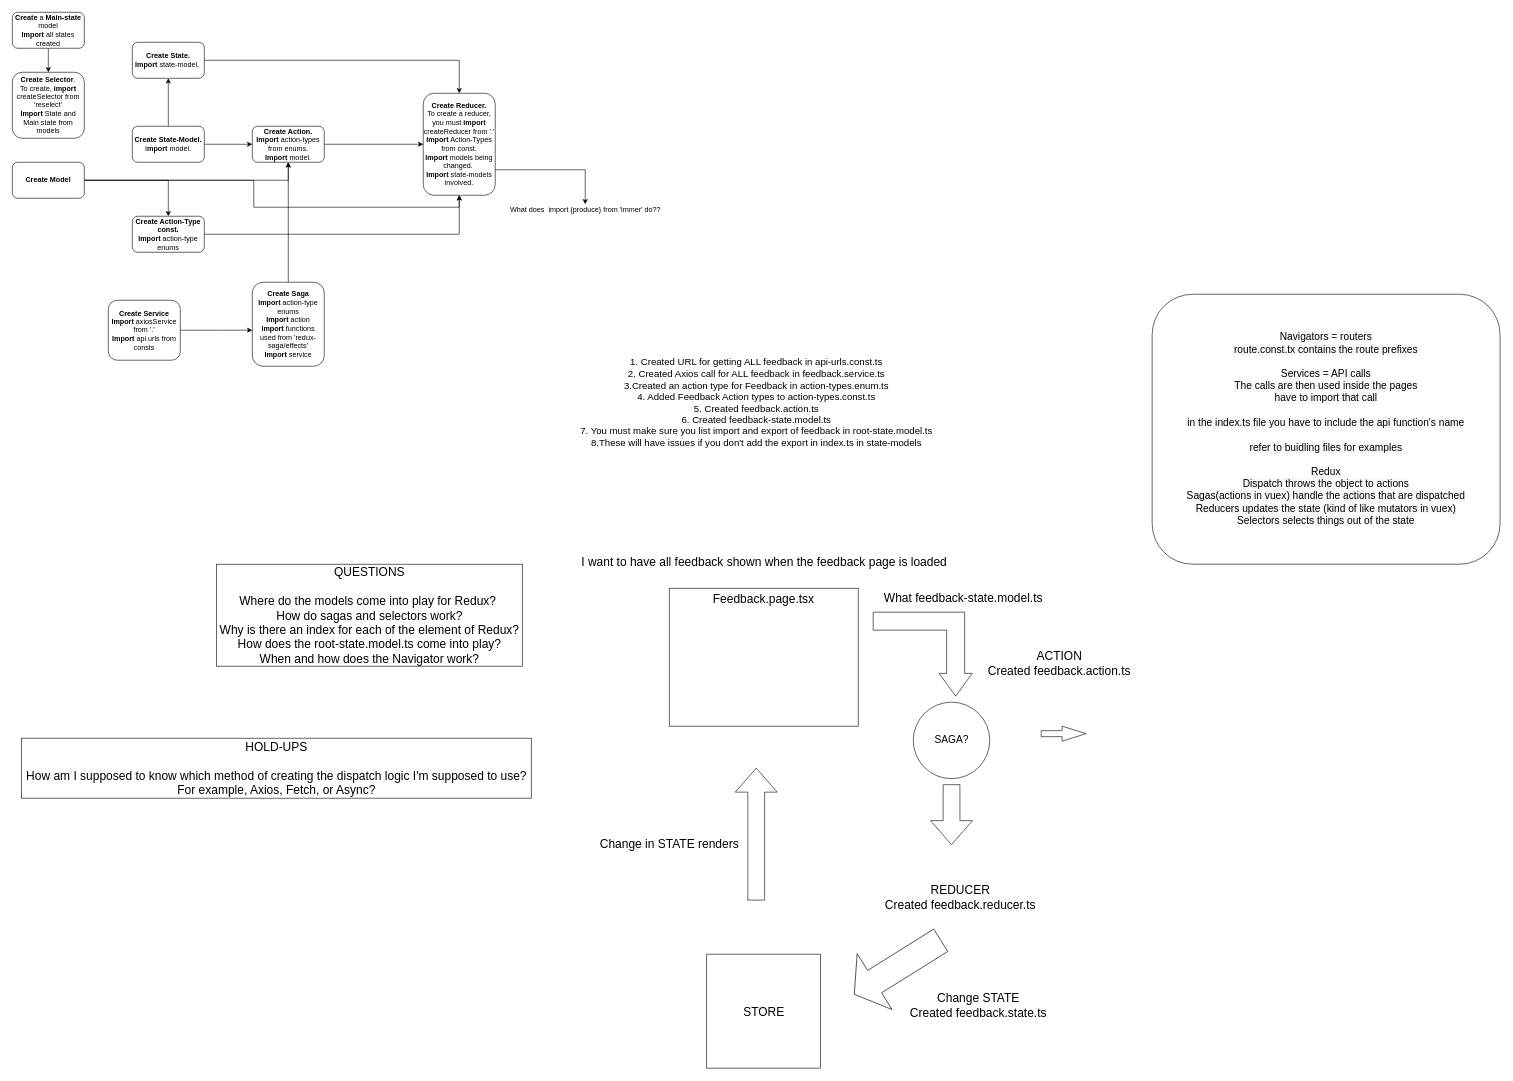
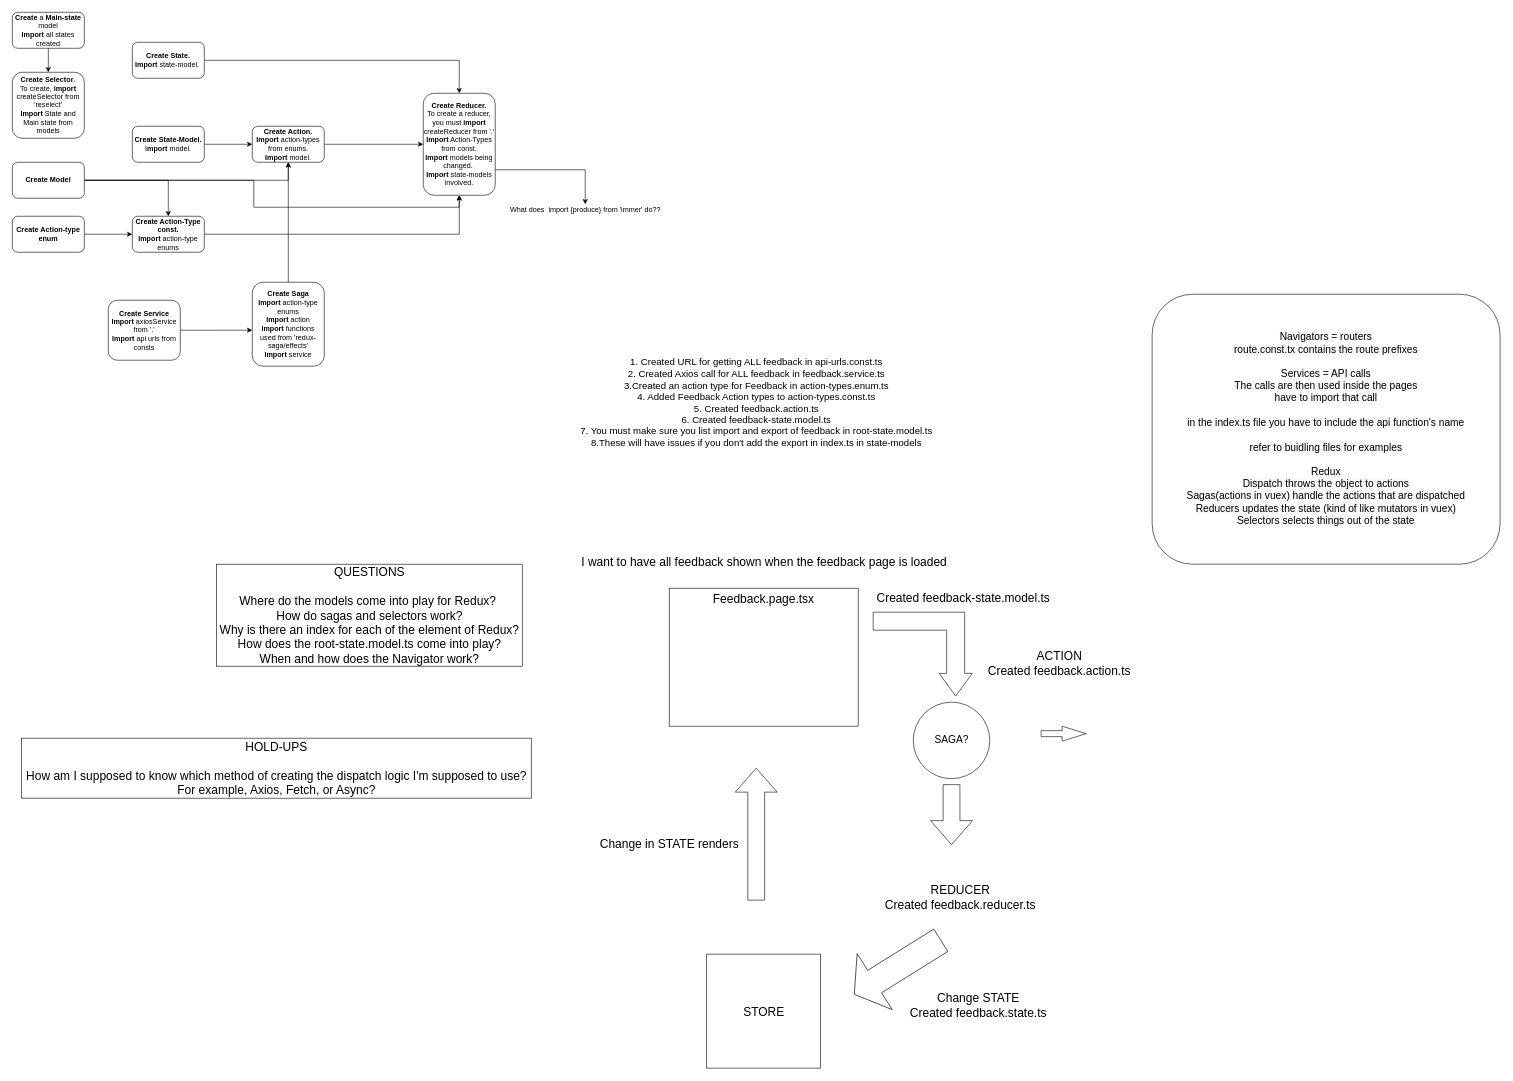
edge "Create State-Model. Import model." -> "Create State. Import state-model.": removed
node "Create Action-type enum": added
edge "Create Action-type enum" -> "Create Action-Type const. Import action-type enums": added
node "What feedback-state.model.ts": label "What feedback-state.model.ts" -> "Created feedback-state.model.ts"
